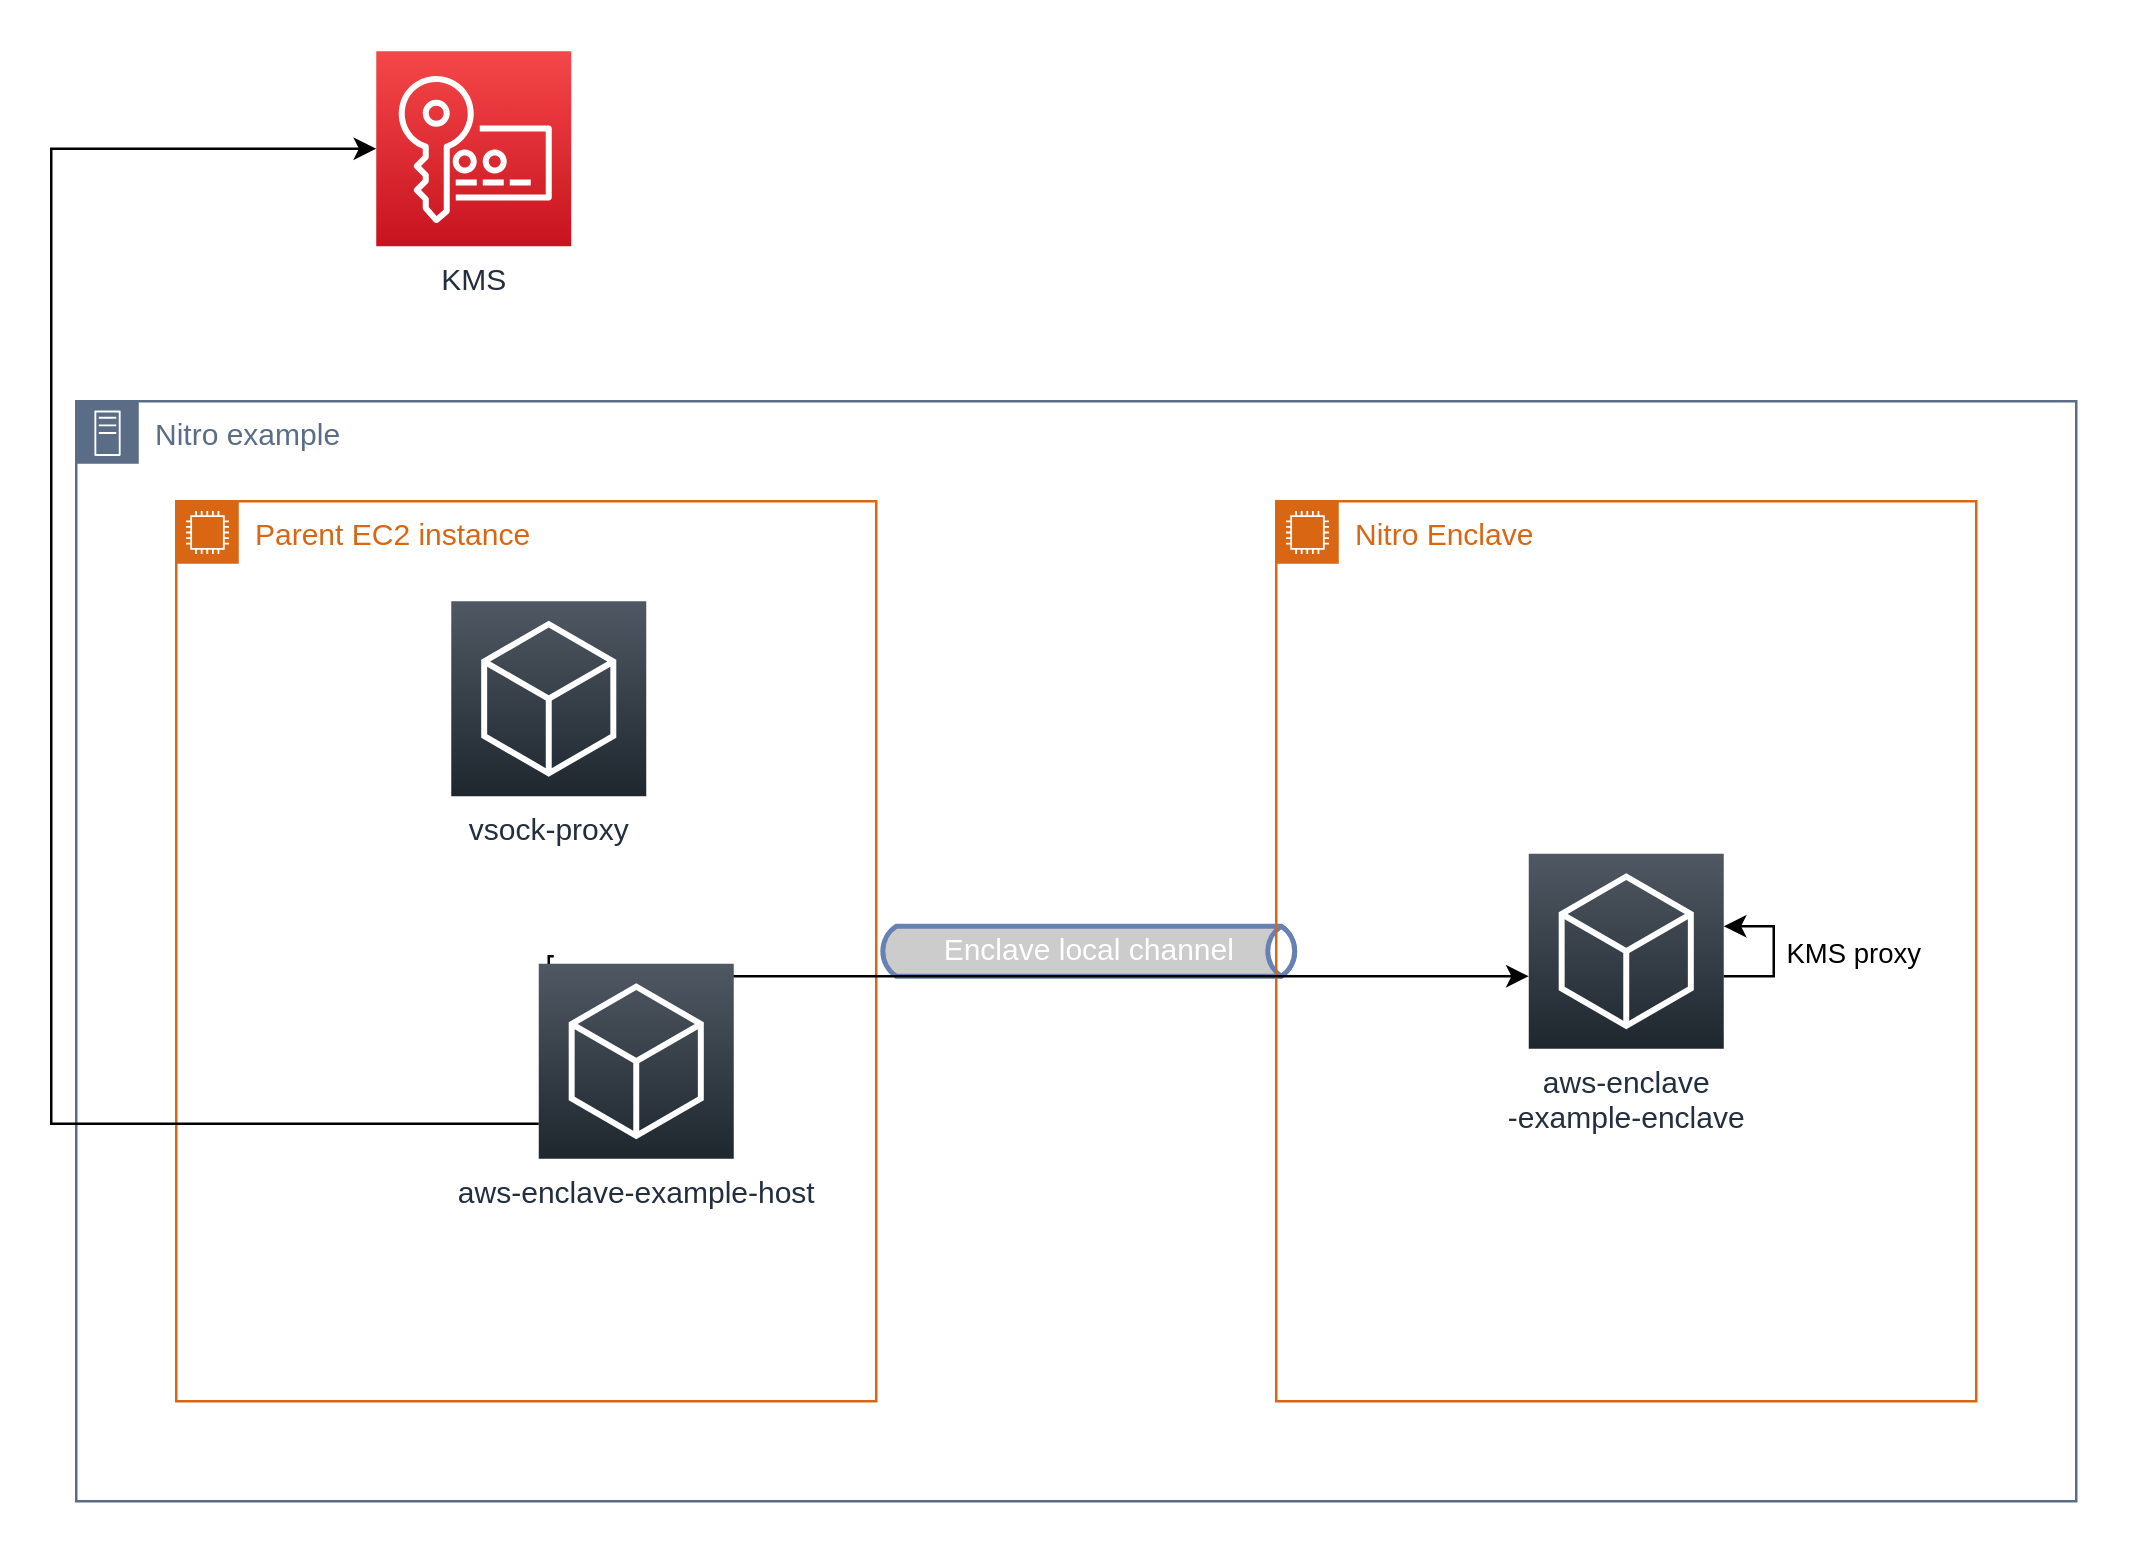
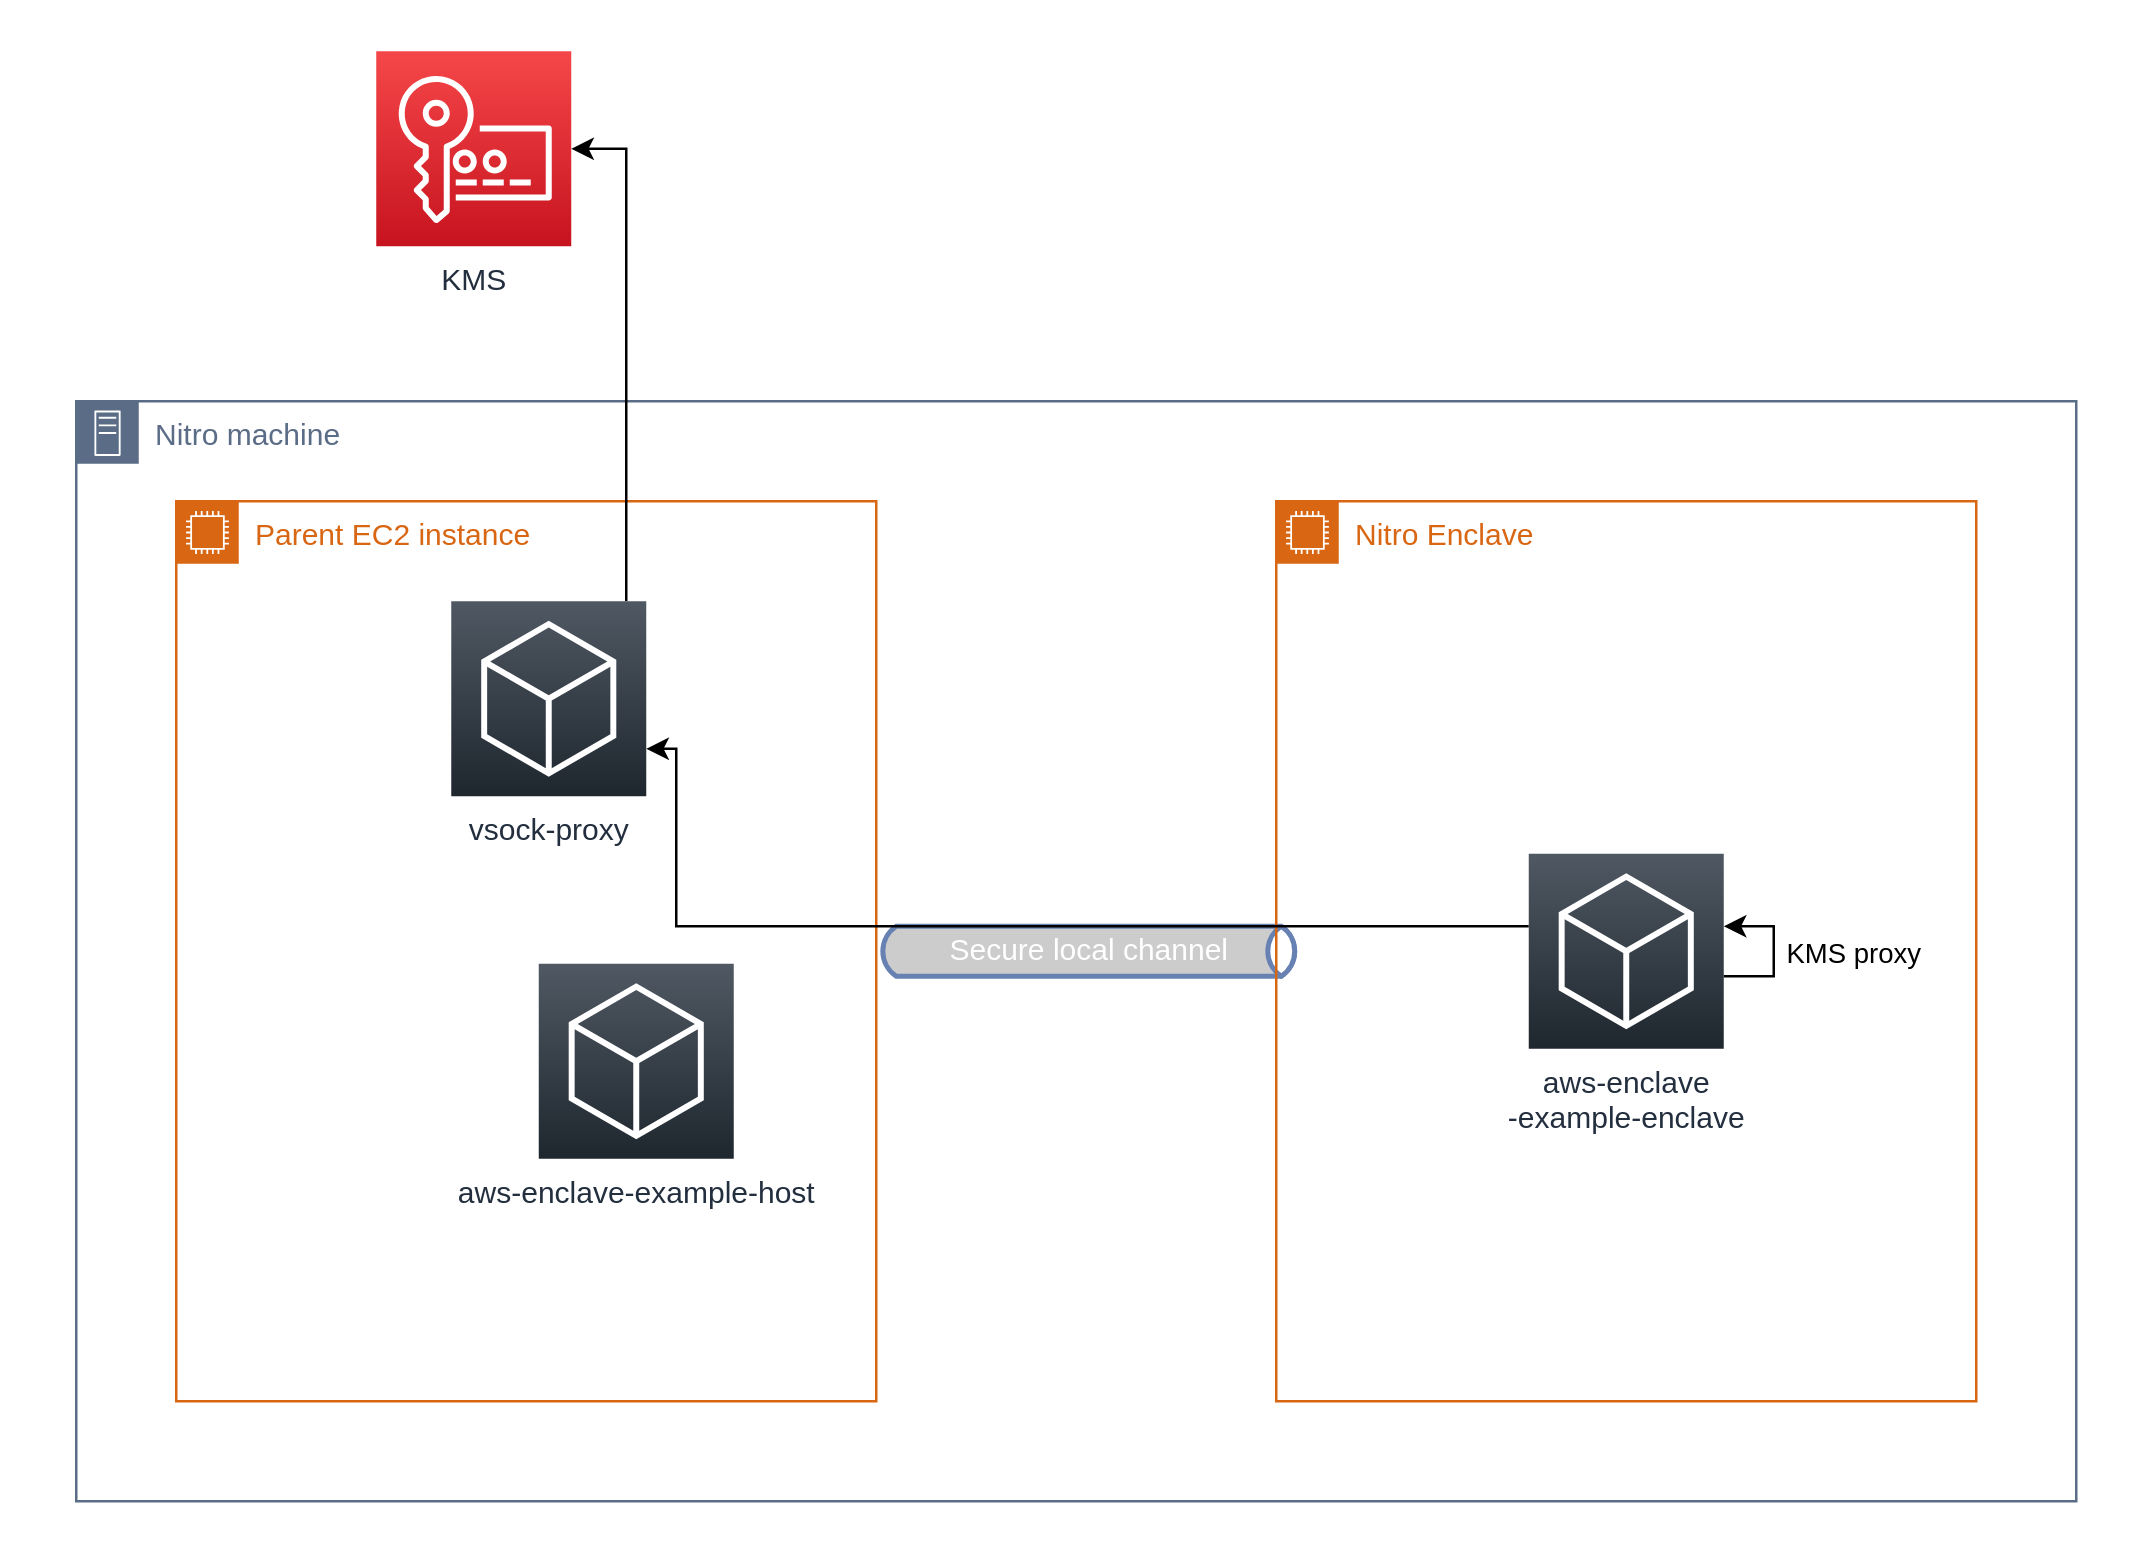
edge "vsock-proxy" -> "KMS": added
node "Nitro example": label "Nitro example" -> "Nitro machine"
edge "aws-enclave-example-host" -> "KMS": removed
edge "aws-enclave -example-enclave" -> "vsock-proxy": added
node "Enclave local channel": label "Enclave local channel" -> "Secure local channel"
edge "aws-enclave-example-host" -> "aws-enclave -example-enclave": removed
